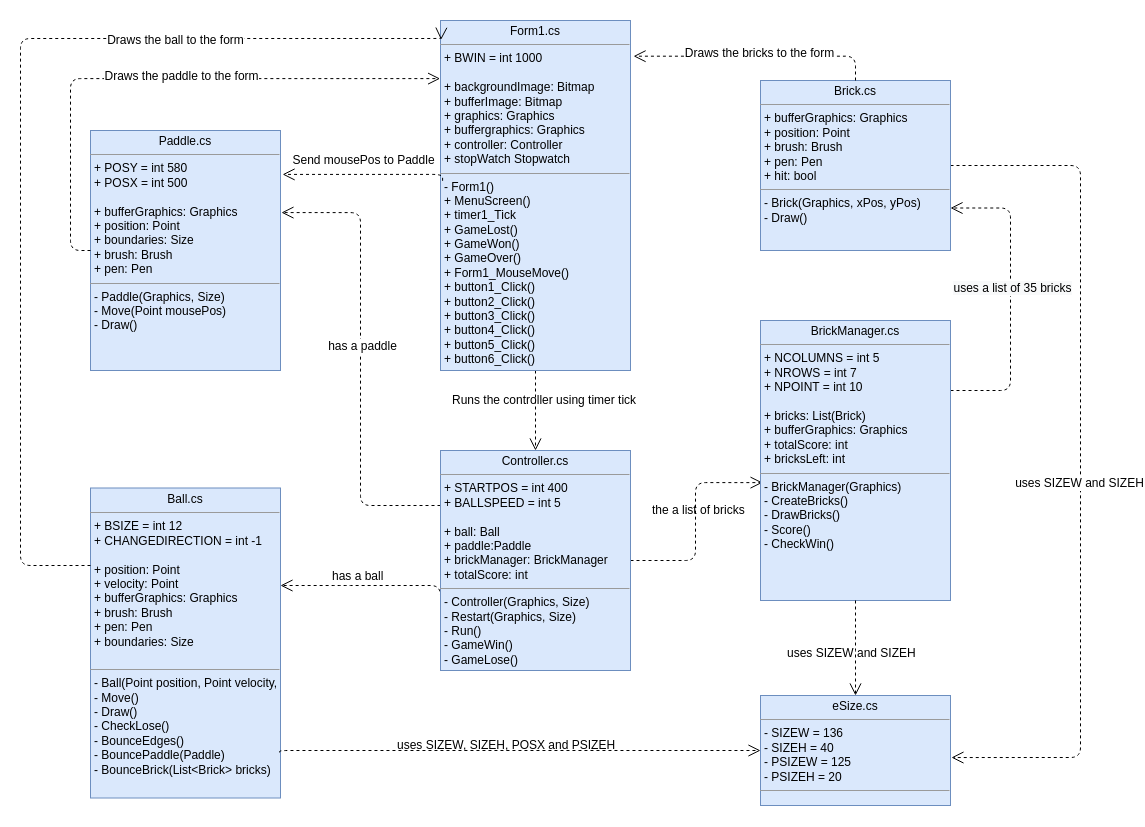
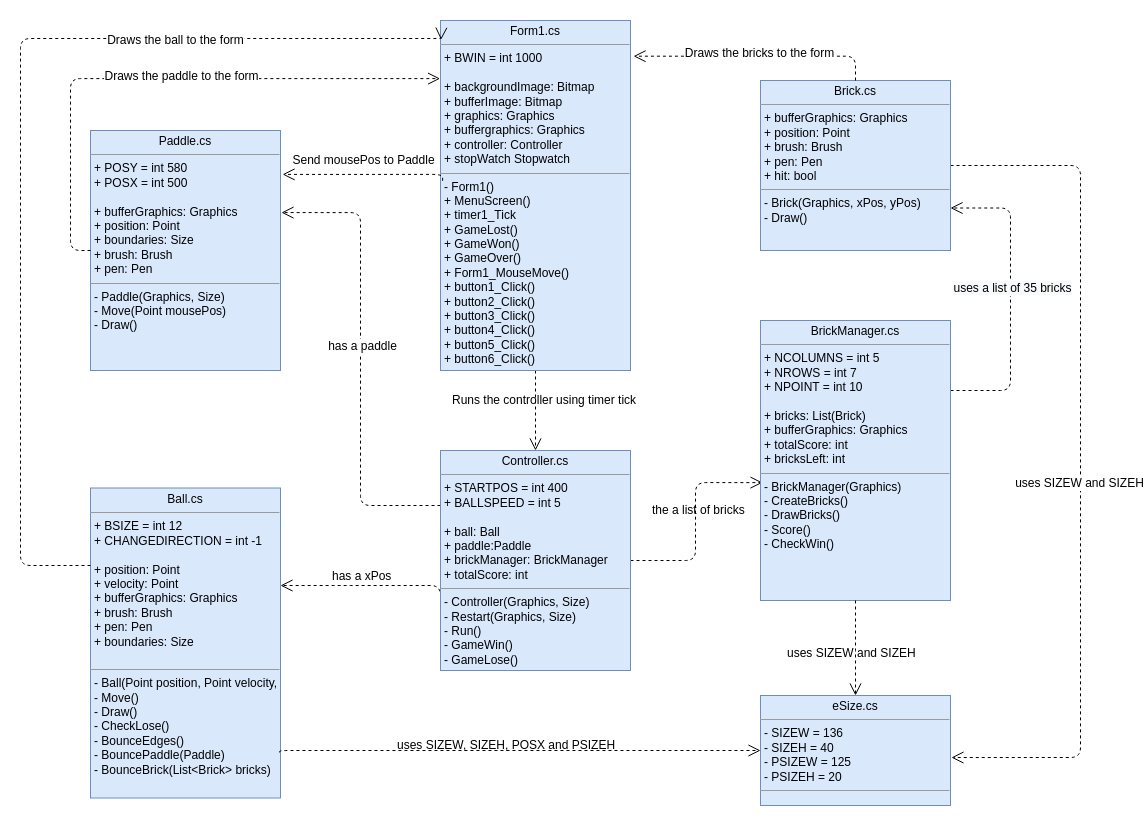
node "has a ball": label "has a ball" -> "has a xPos"
